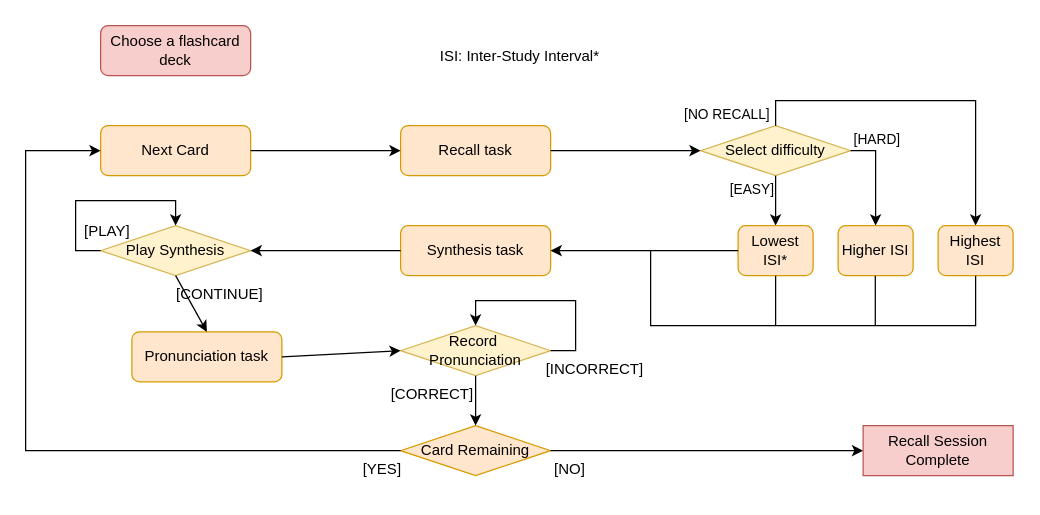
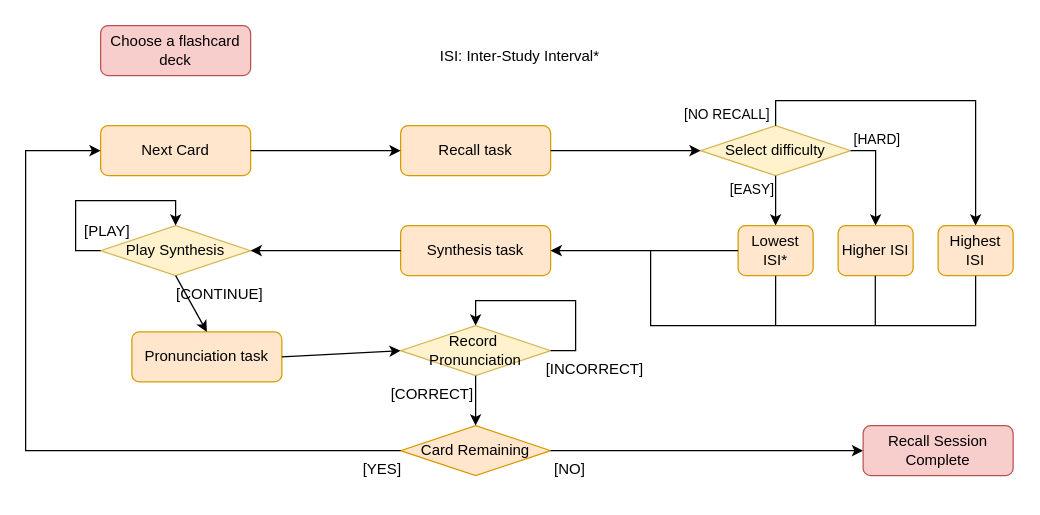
node "Recall Session Complete": shape rectangle -> rounded rectangle
